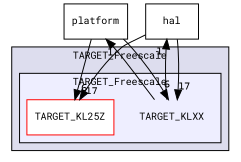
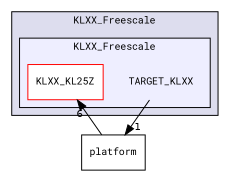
node "hal": removed
cluster "TARGET_Freescale": label "TARGET_Freescale" -> "KLXX_Freescale"
edge "platform" -> "TARGET_KLXX": removed
node "TARGET_KL25Z": label "TARGET_KL25Z" -> "KLXX_KL25Z"
